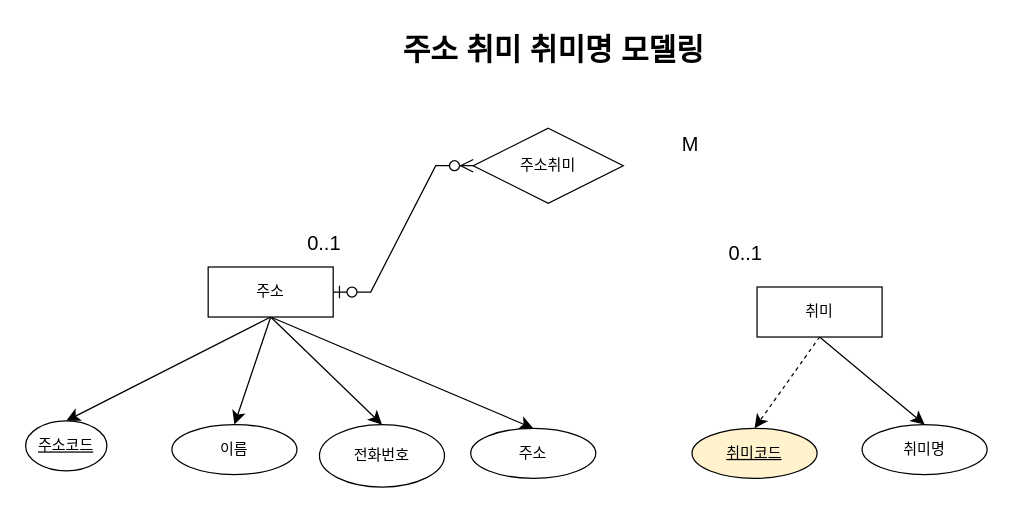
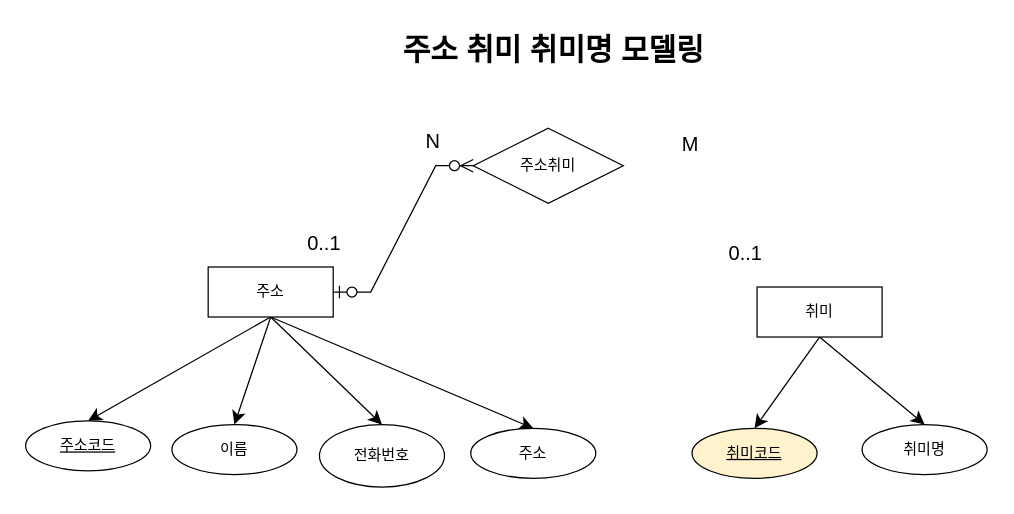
node "N": added
edge "취미" -> "취미코드": style dashed -> solid
node "주소코드": size 81x50 -> 125x50
